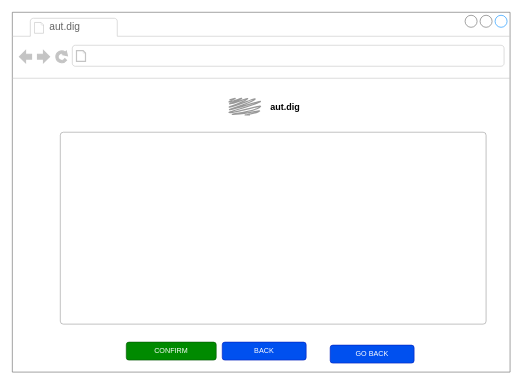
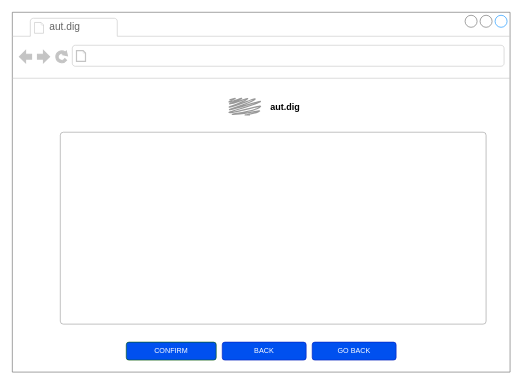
node "CONFIRM": fillcolor #008a00 -> #0050ef
node "GO BACK": moved (372, 354) -> (354, 351)
